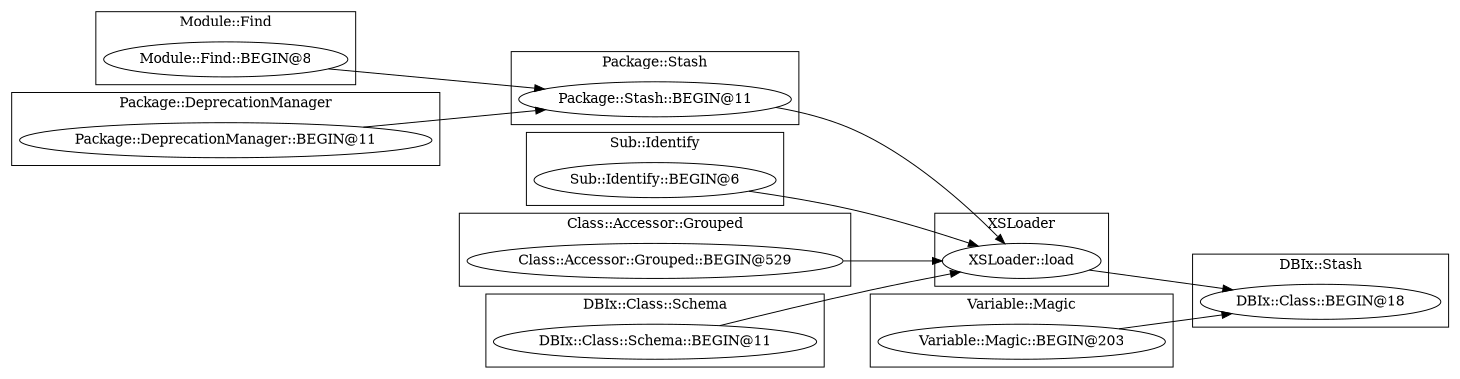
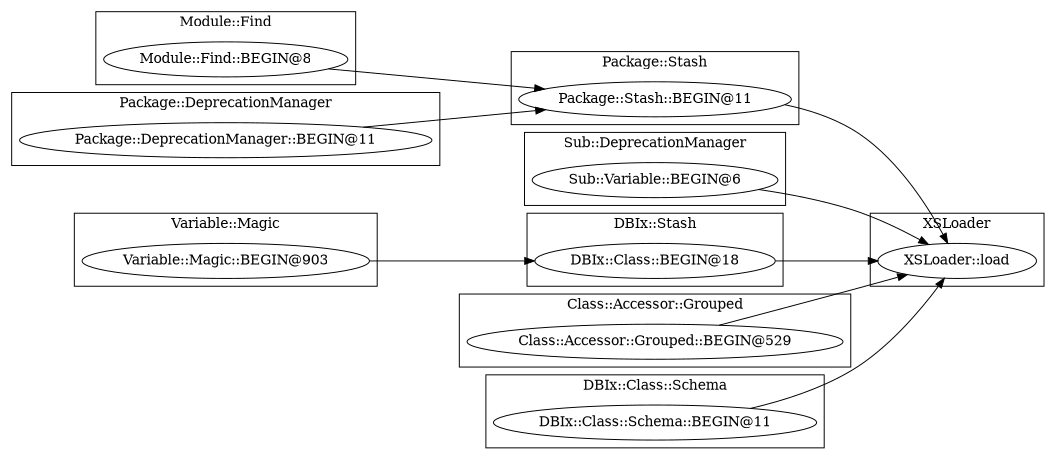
cluster "Sub::Identify": label "Sub::Identify" -> "Sub::DeprecationManager"
node "Sub::Identify::BEGIN@6": label "Sub::Identify::BEGIN@6" -> "Sub::Variable::BEGIN@6"
edge "XSLoader::load" -> "DBIx::Class::BEGIN@18": reversed
node "Variable::Magic::BEGIN@203": label "Variable::Magic::BEGIN@203" -> "Variable::Magic::BEGIN@903"
